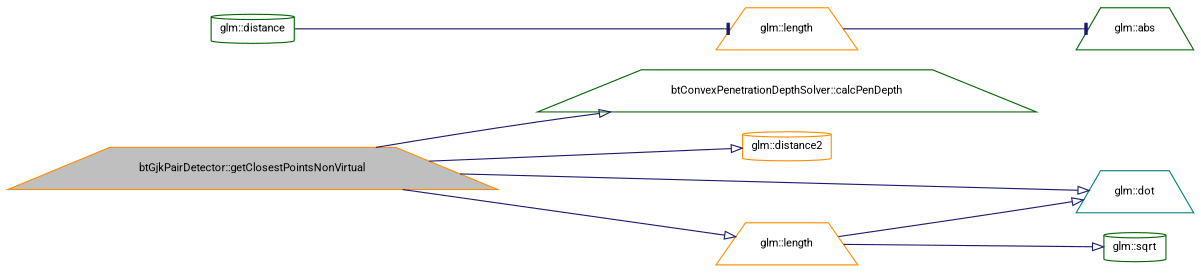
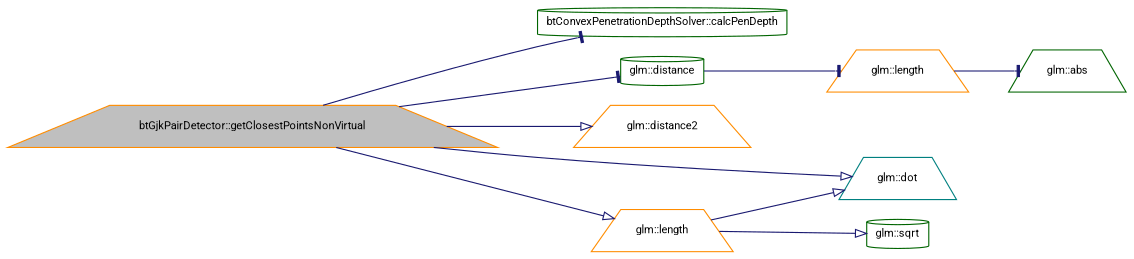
node "btConvexPenetrationDepthSolver::calcPenDepth": shape trapezium -> cylinder
edge "btGjkPairDetector::getClosestPointsNonVirtual" -> "glm::distance": added
edge "btGjkPairDetector::getClosestPointsNonVirtual" -> "btConvexPenetrationDepthSolver::calcPenDepth": arrowhead onormal -> tee
node "glm::distance2": shape cylinder -> trapezium
